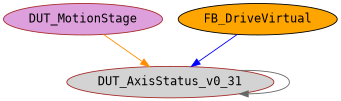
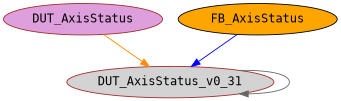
node "DUT_MotionStage": label "DUT_MotionStage" -> "DUT_AxisStatus"
node "FB_DriveVirtual": label "FB_DriveVirtual" -> "FB_AxisStatus"
